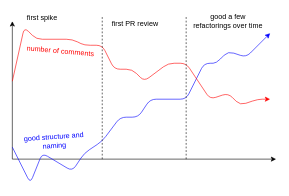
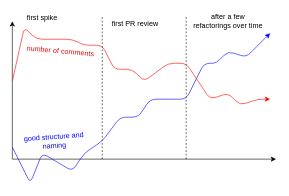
node "good a few refactorings over time": label "good a few refactorings over time" -> "after a few refactorings over time"
